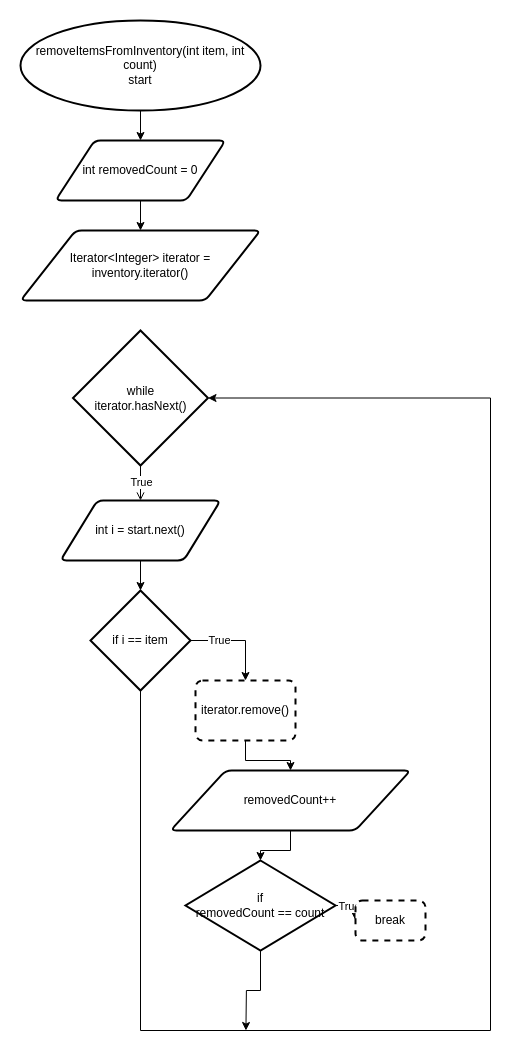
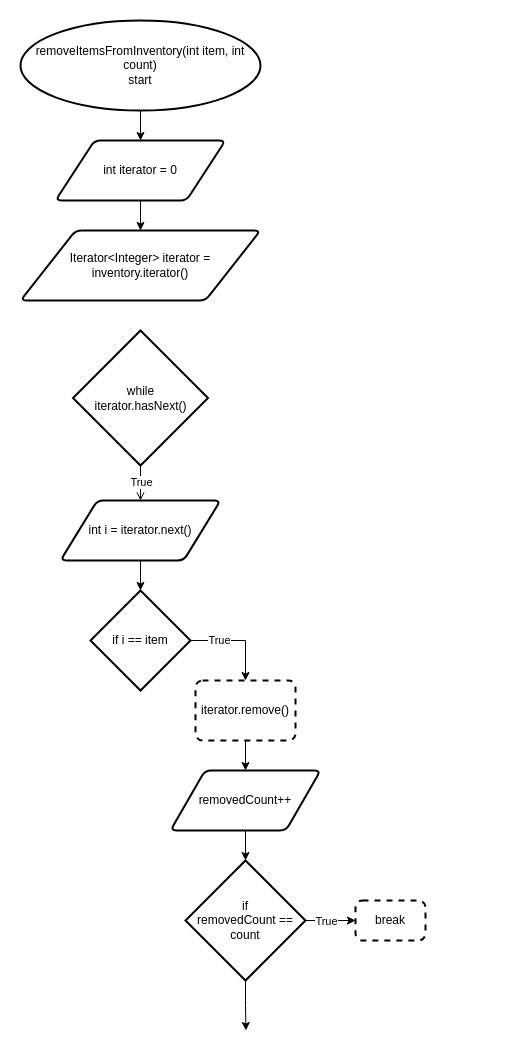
node "int removedCount = 0": label "int removedCount = 0" -> "int iterator = 0"
node "int i = start.next()": label "int i = start.next()" -> "int i = iterator.next()"
node "removedCount++": size 240x60 -> 150x60
node "if removedCount == count": size 150x90 -> 120x120
edge "if i == item" -> "while iterator.hasNext()": removed
